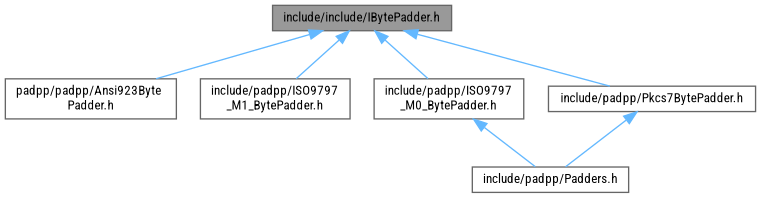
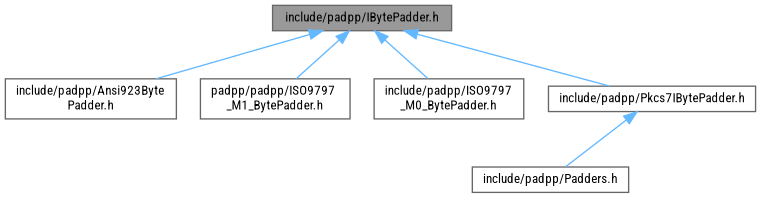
node "include/include/IBytePadder.h": label "include/include/IBytePadder.h" -> "include/padpp/IBytePadder.h"
node "padpp/padpp/Ansi923Byte Padder.h": label "padpp/padpp/Ansi923Byte Padder.h" -> "include/padpp/Ansi923Byte Padder.h"
node "include/padpp/ISO9797 _M1_BytePadder.h": label "include/padpp/ISO9797 _M1_BytePadder.h" -> "padpp/padpp/ISO9797 _M1_BytePadder.h"
node "include/padpp/Pkcs7BytePadder.h": label "include/padpp/Pkcs7BytePadder.h" -> "include/padpp/Pkcs7IBytePadder.h"
edge "include/padpp/Padders.h" -> "include/padpp/ISO9797 _M0_BytePadder.h": removed
